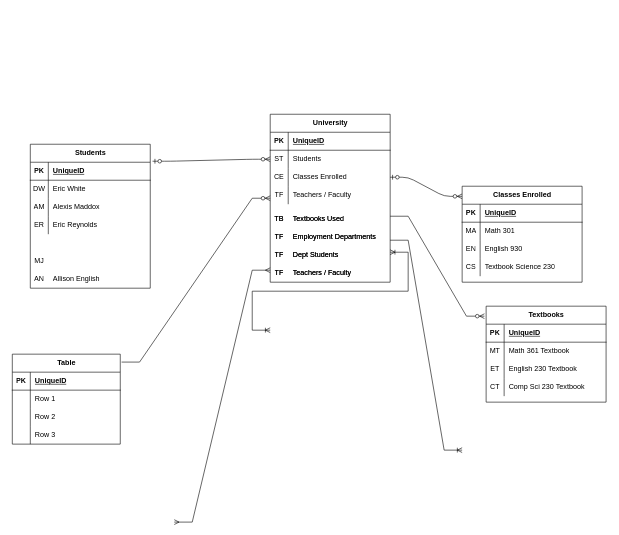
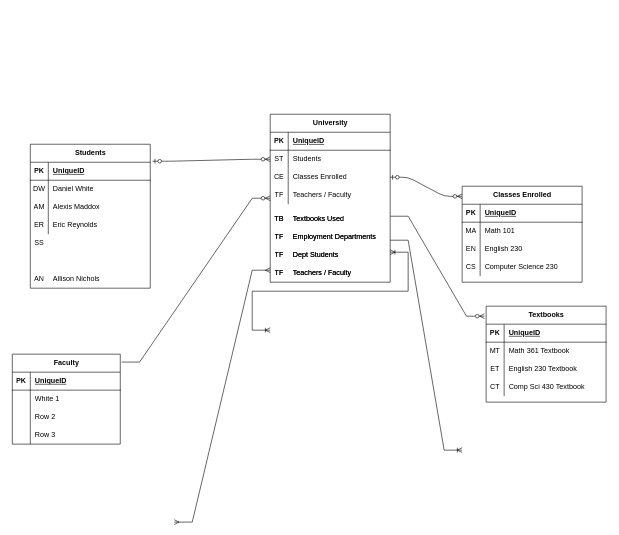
node "Eric White": label "Eric White" -> "Daniel White"
node "Math 301": label "Math 301" -> "Math 101"
node "SS": added
node "English 930": label "English 930" -> "English 230"
node "MJ": removed
node "Textbook Science 230": label "Textbook Science 230" -> "Computer Science 230"
node "Allison English": label "Allison English" -> "Allison Nichols"
node "Table": label "Table" -> "Faculty"
node "Comp Sci 230 Textbook": label "Comp Sci 230 Textbook" -> "Comp Sci 430 Textbook"
node "Row 1": label "Row 1" -> "White 1"
